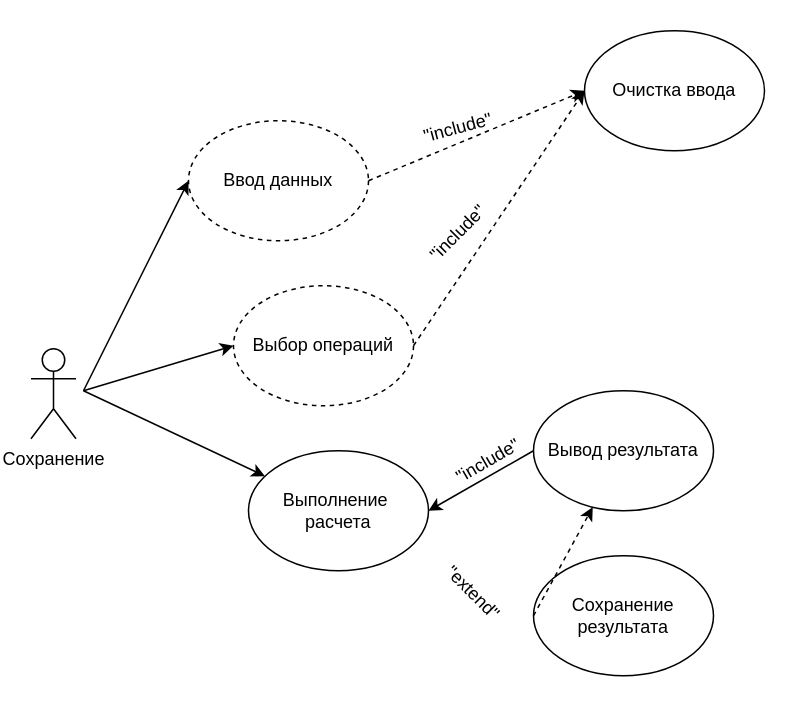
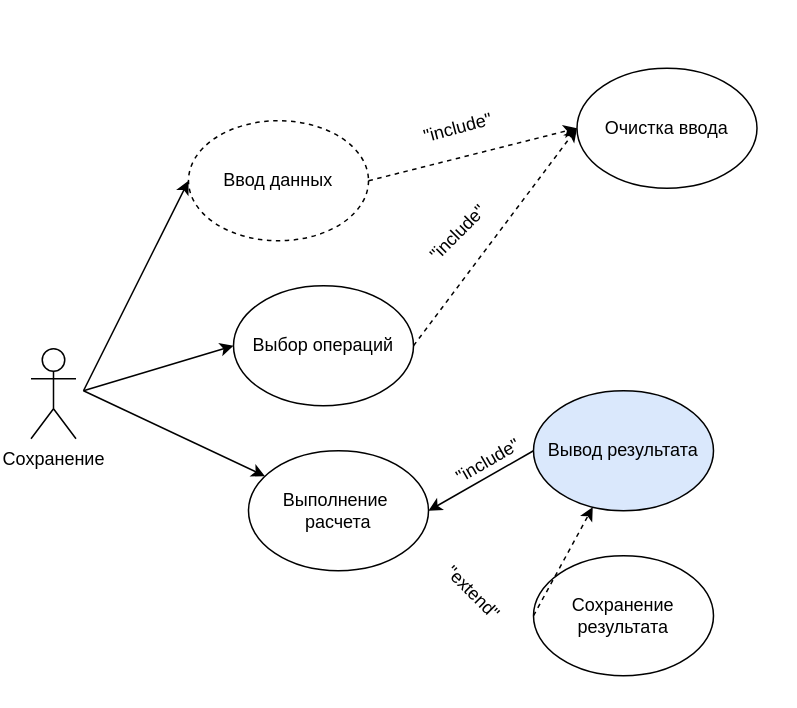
node "Очистка ввода": moved (674, 91) -> (667, 128)
node "Выбор операций": style dashed -> solid
node "Вывод результата": fillcolor #ffffff -> #dae8fc
